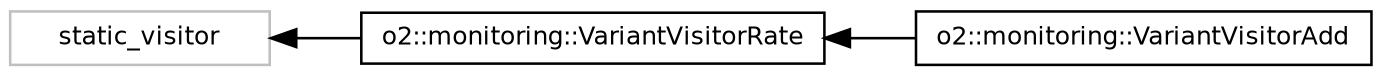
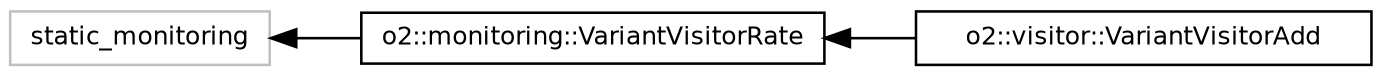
node "static_visitor": label "static_visitor" -> "static_monitoring"
node "o2::monitoring::VariantVisitorAdd": label "o2::monitoring::VariantVisitorAdd" -> "o2::visitor::VariantVisitorAdd"
